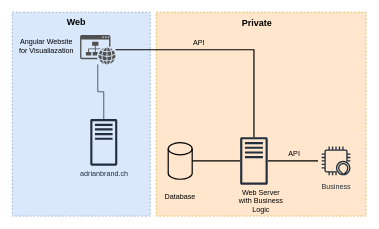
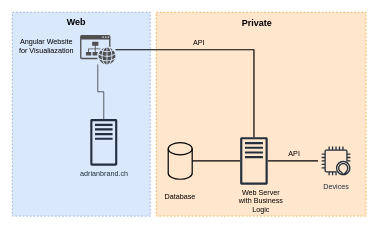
node "Business": label "Business" -> "Devices"
